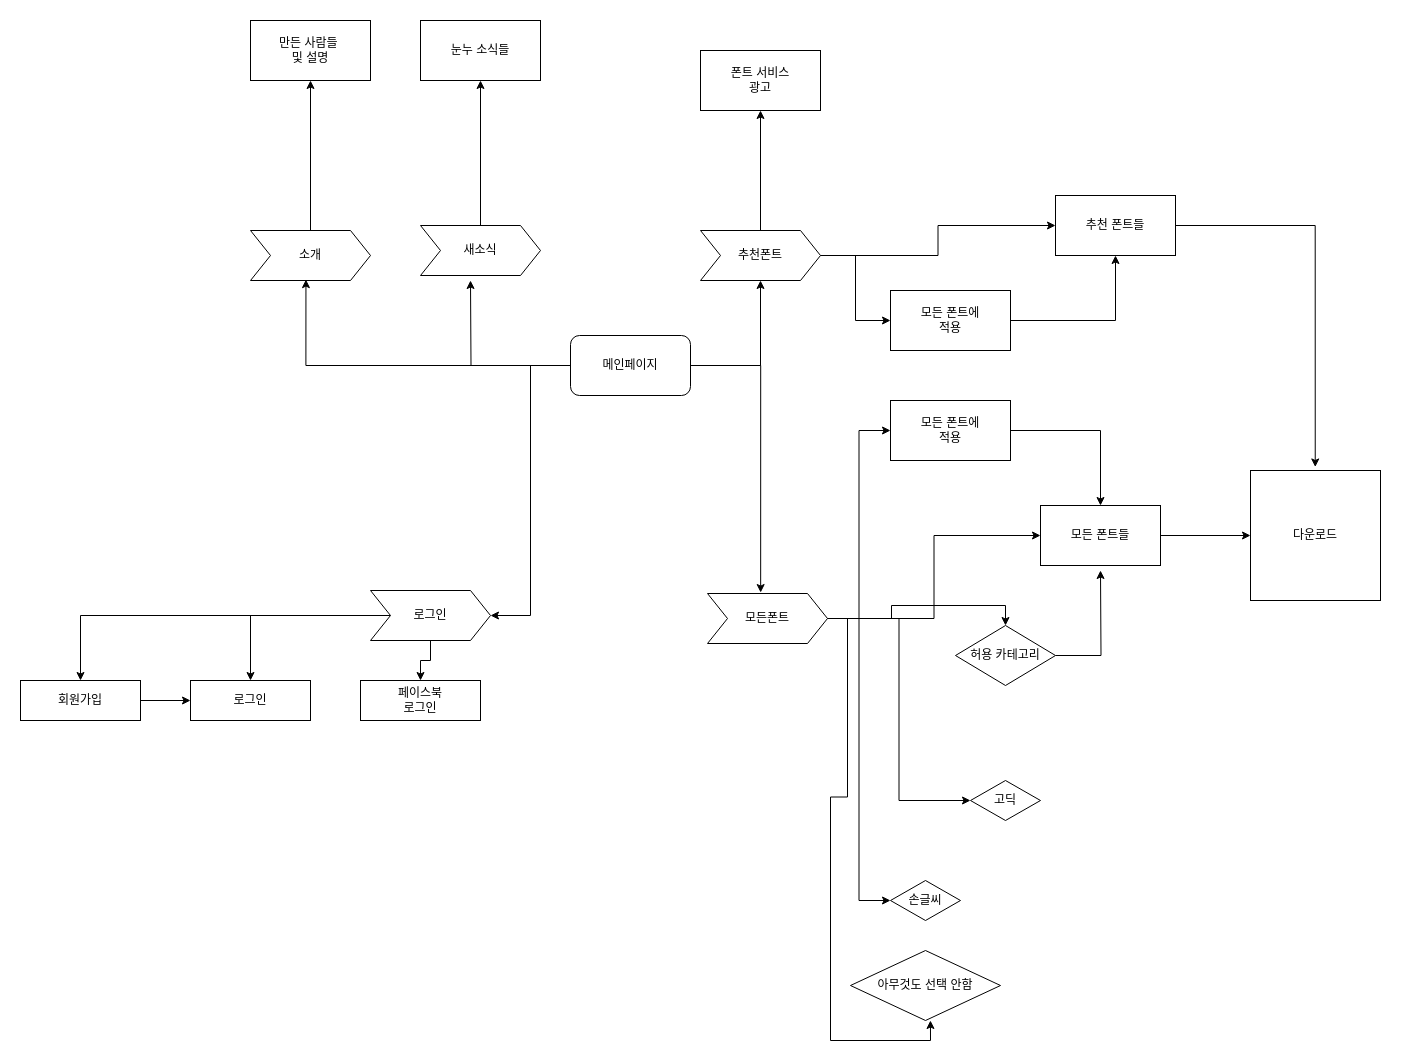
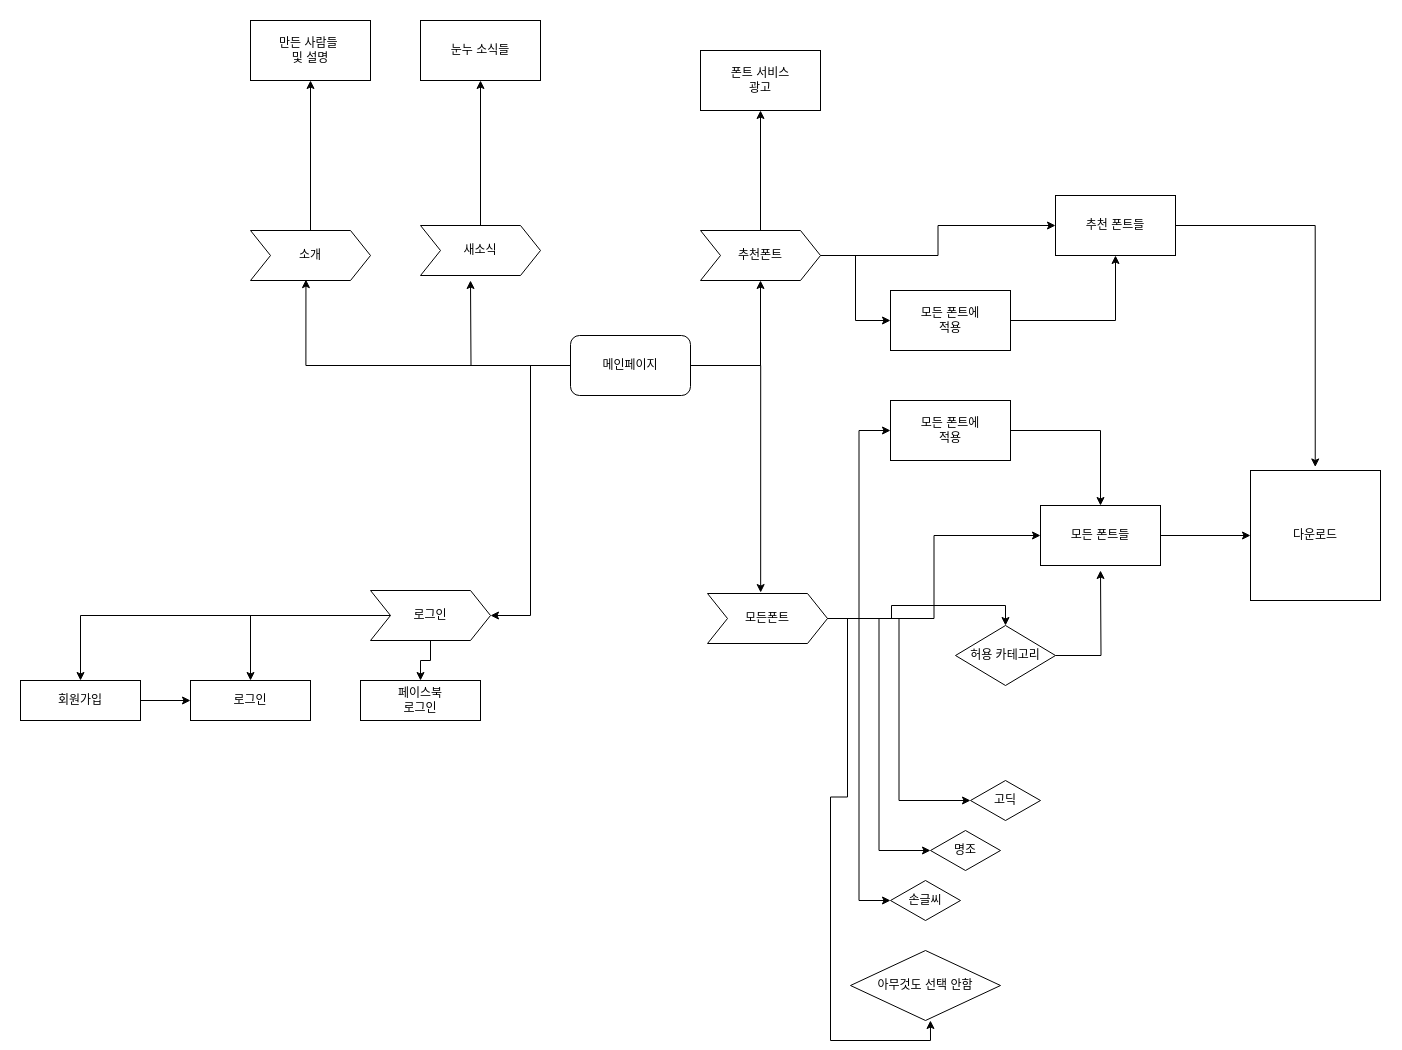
edge "모든폰트" -> "명조": added
node "명조": added
